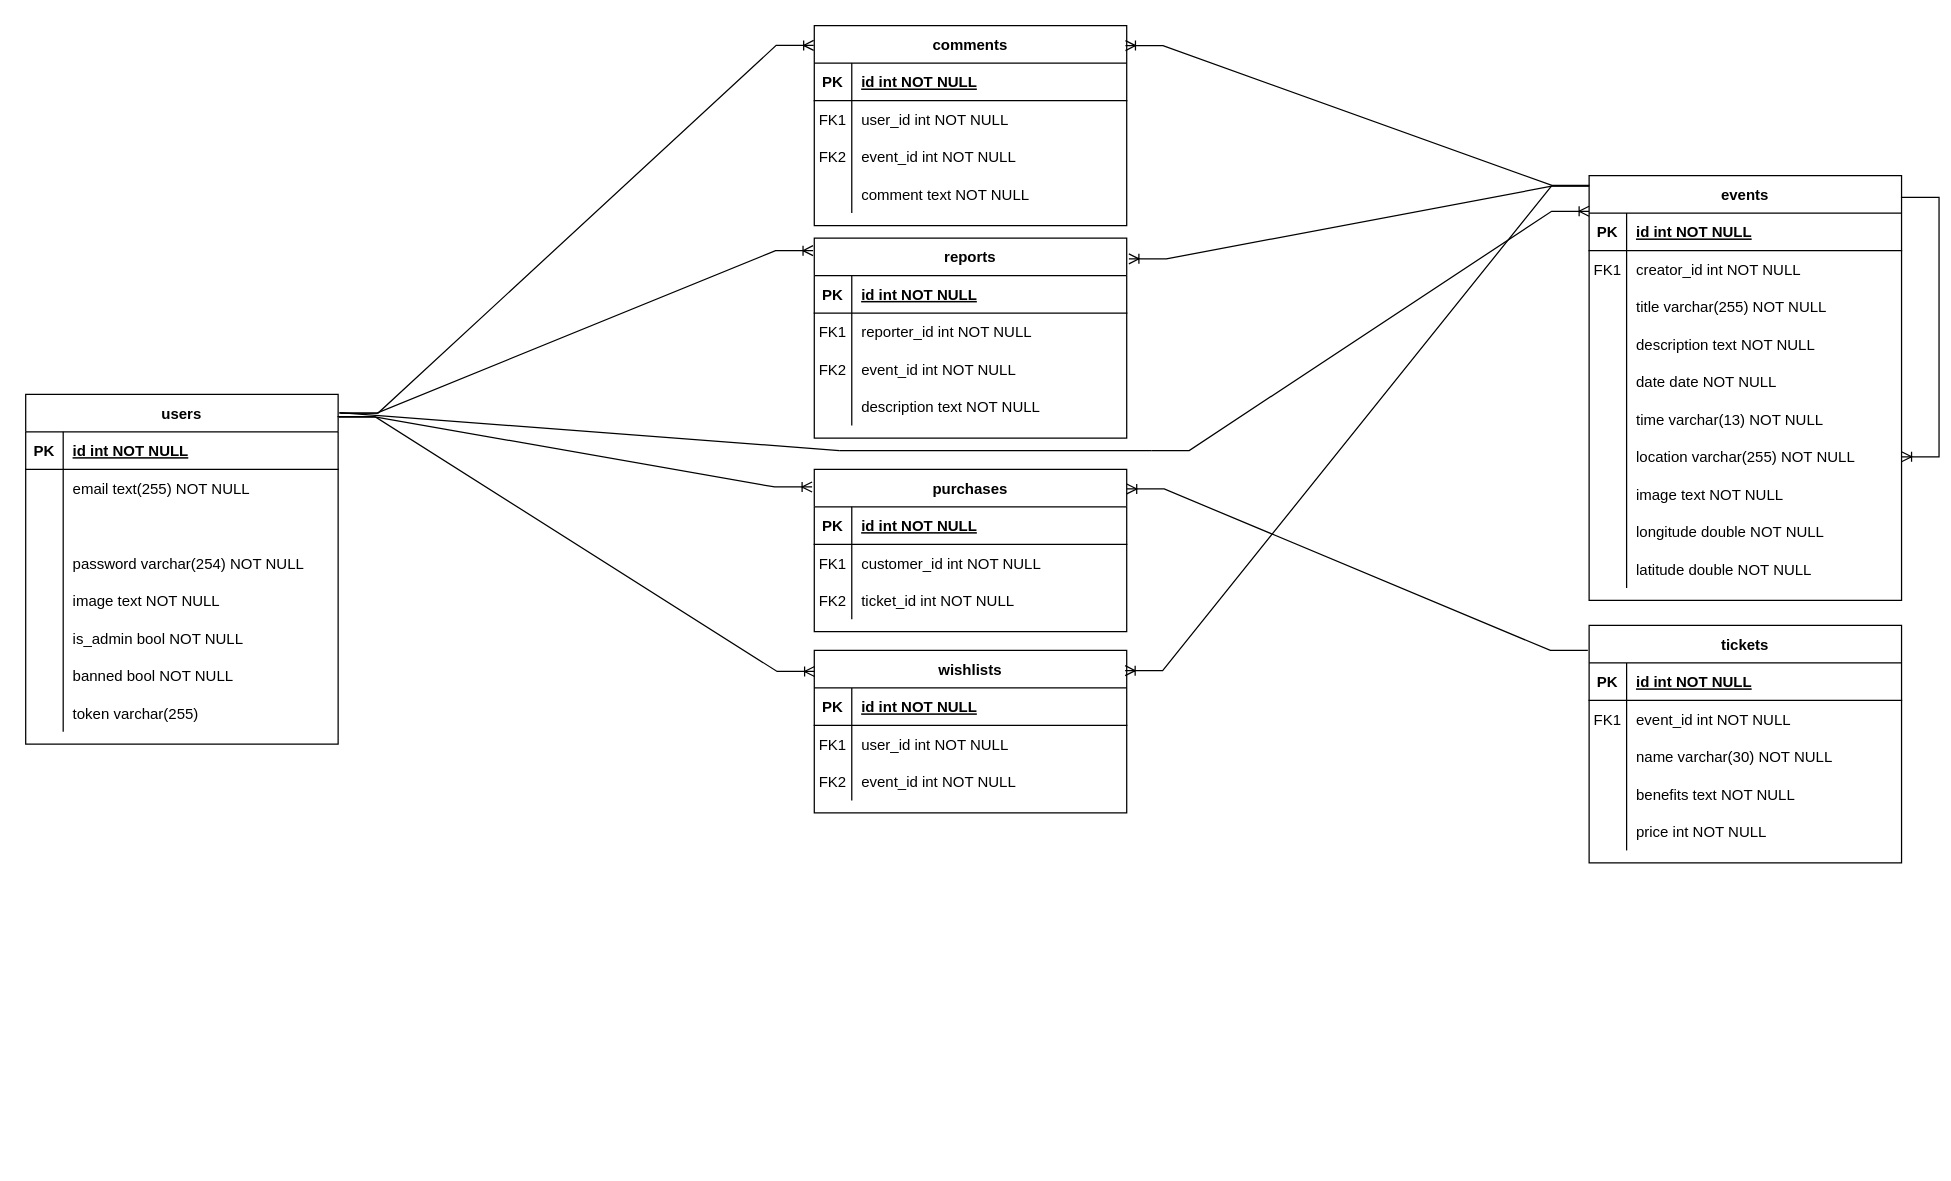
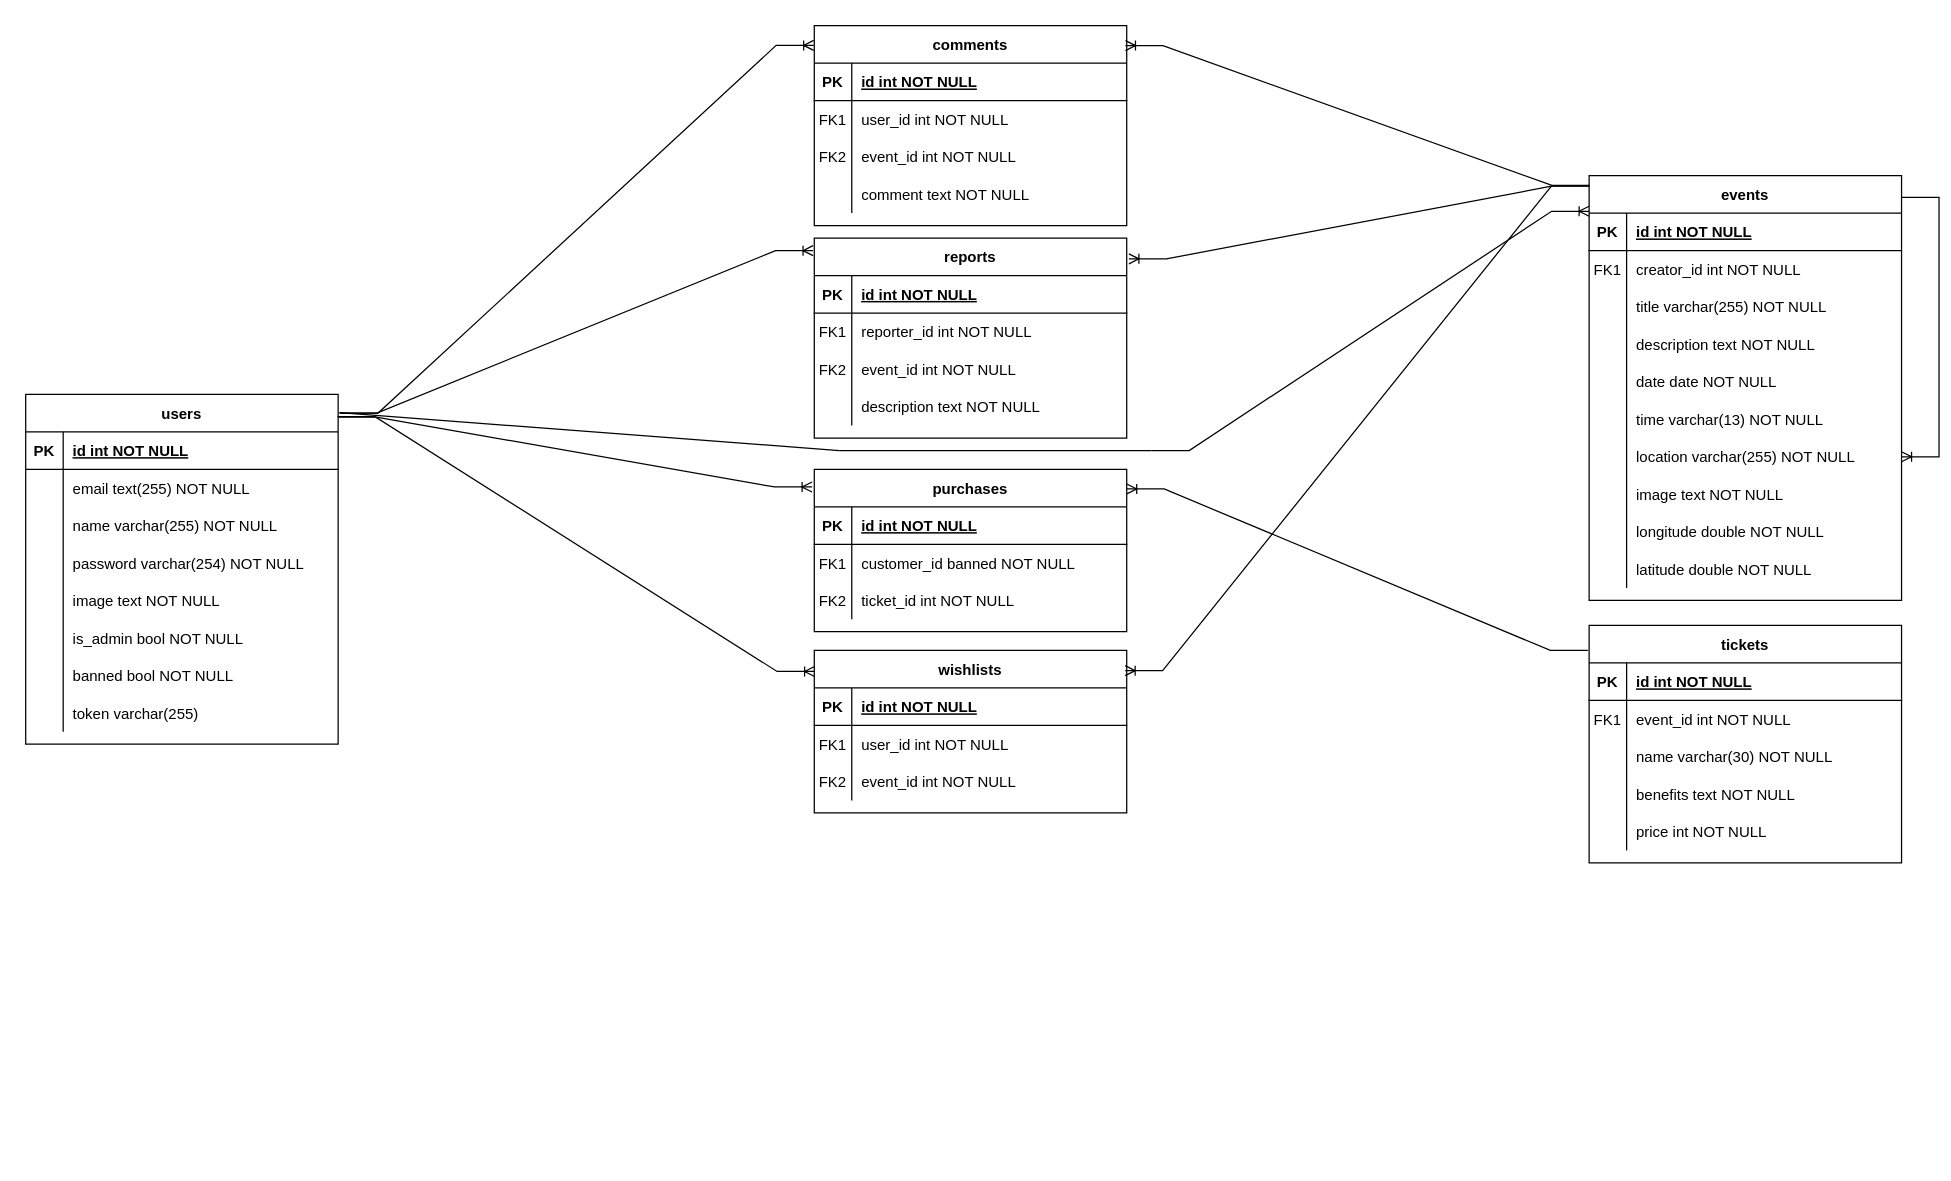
node "name varchar(255) NOT NULL": added
node "customer_id int NOT NULL": label "customer_id int NOT NULL" -> "customer_id banned NOT NULL"
